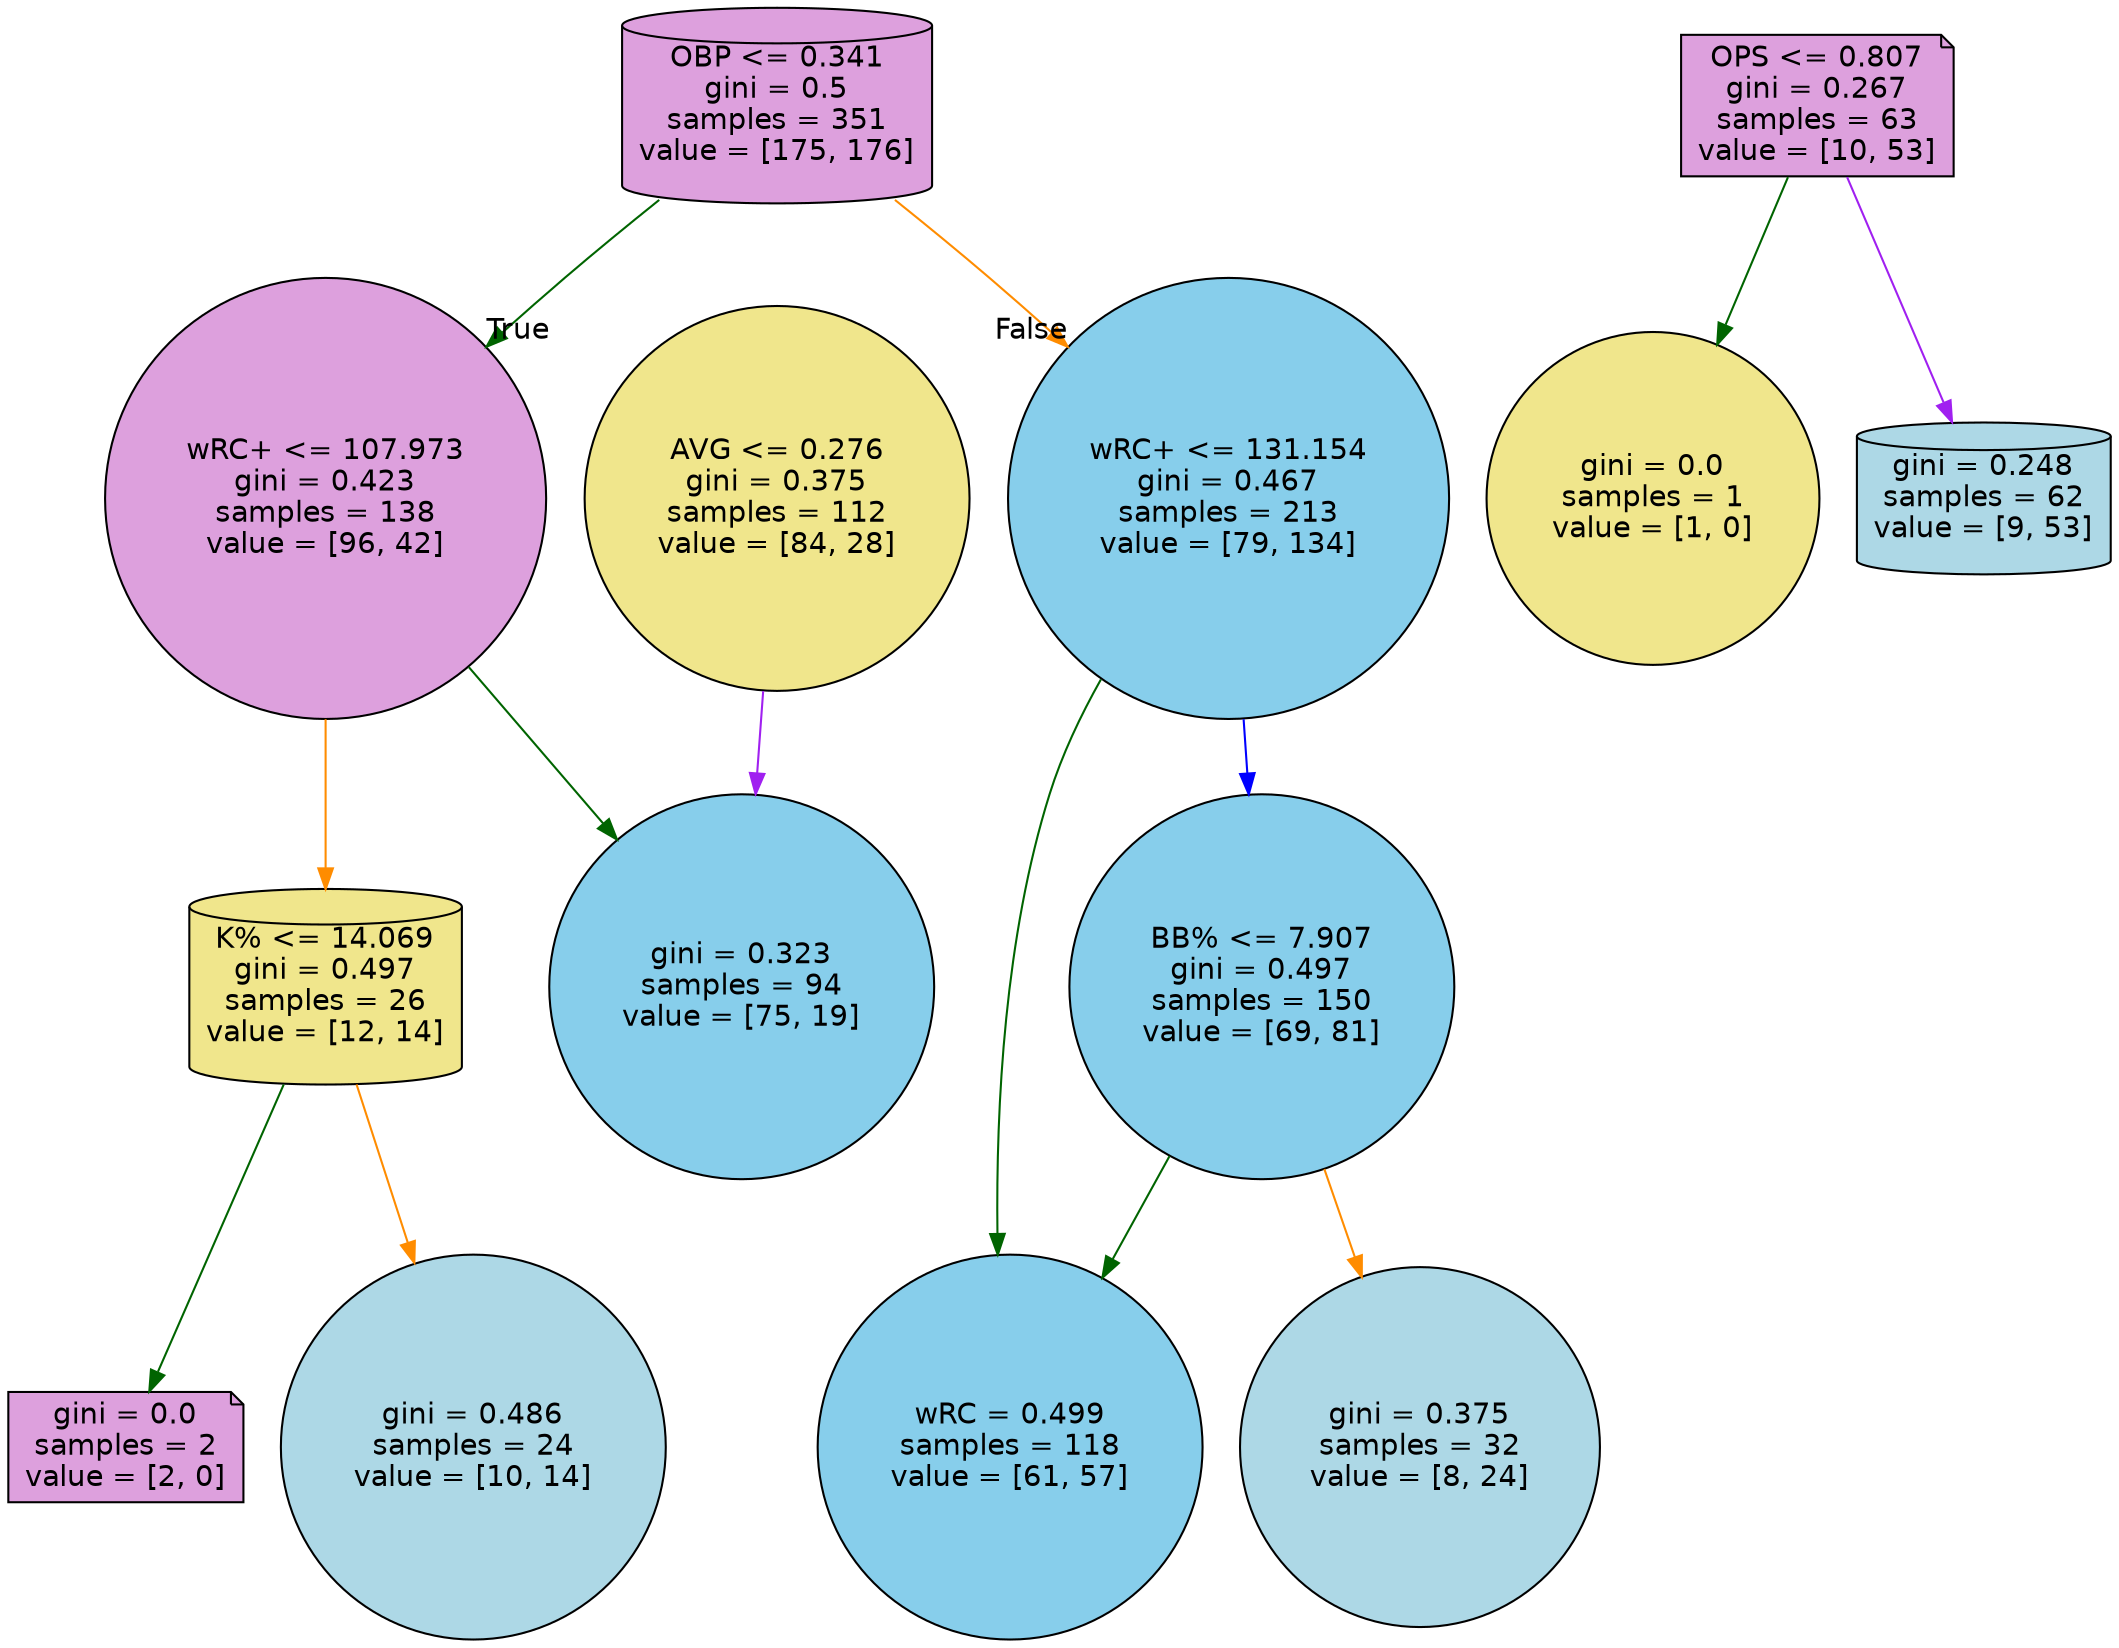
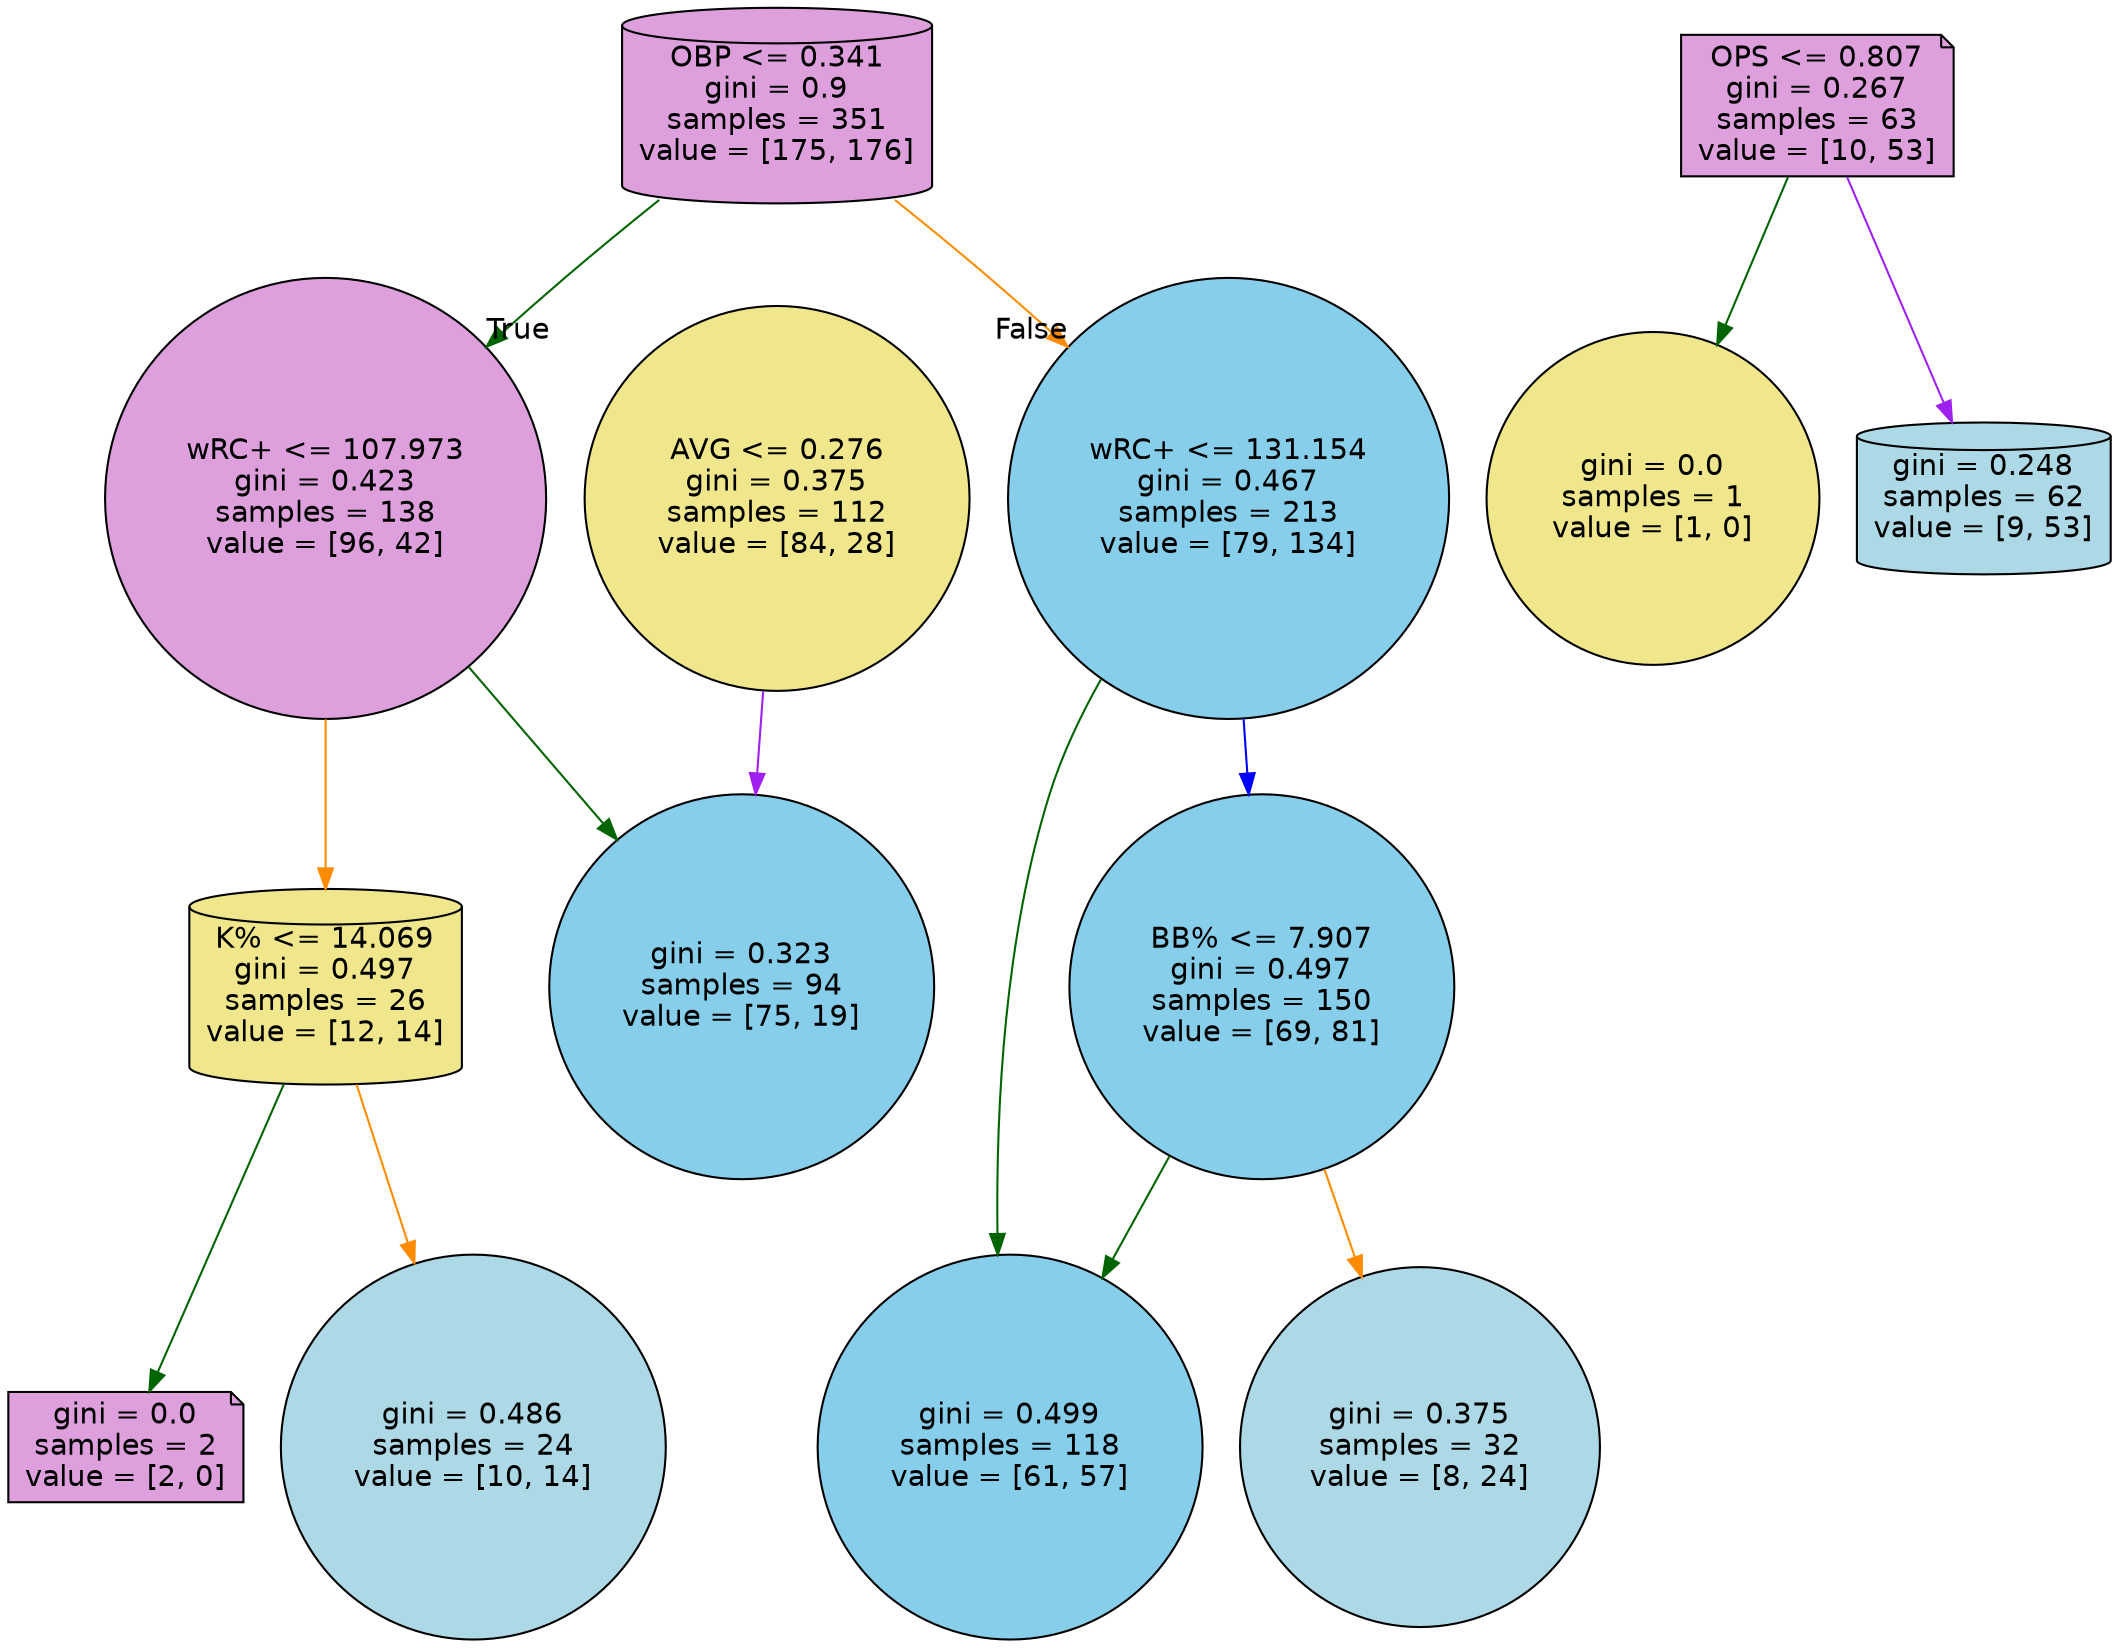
node "OBP <= 0.341 gini = 0.5 samples = 351 value = [175, 176]": label "OBP <= 0.341 gini = 0.5 samples = 351 value = [175, 176]" -> "OBP <= 0.341 gini = 0.9 samples = 351 value = [175, 176]"
node "wRC = 0.499 samples = 118 value = [61, 57]": label "wRC = 0.499 samples = 118 value = [61, 57]" -> "gini = 0.499 samples = 118 value = [61, 57]"
